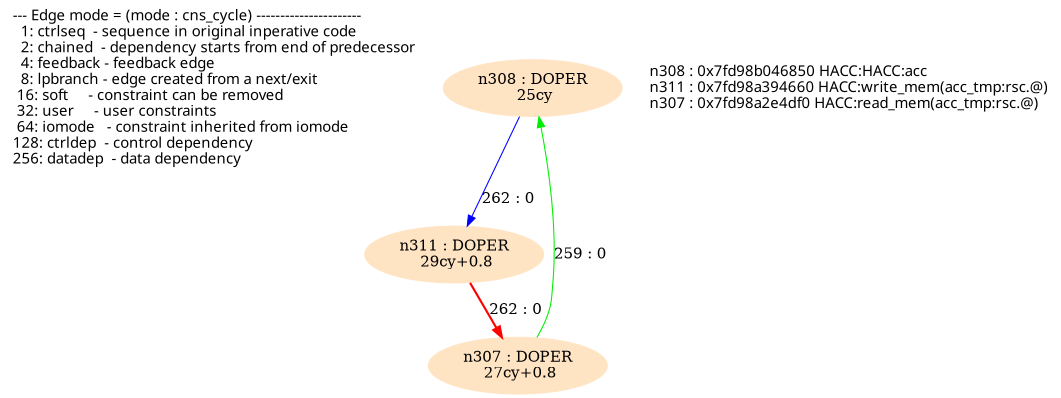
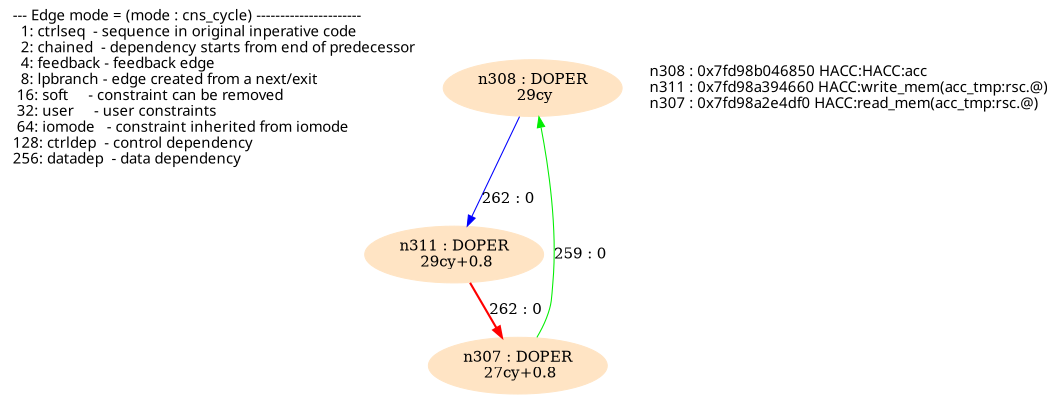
node "n308 : DOPER 25cy": label "n308 : DOPER 25cy" -> "n308 : DOPER 29cy"
